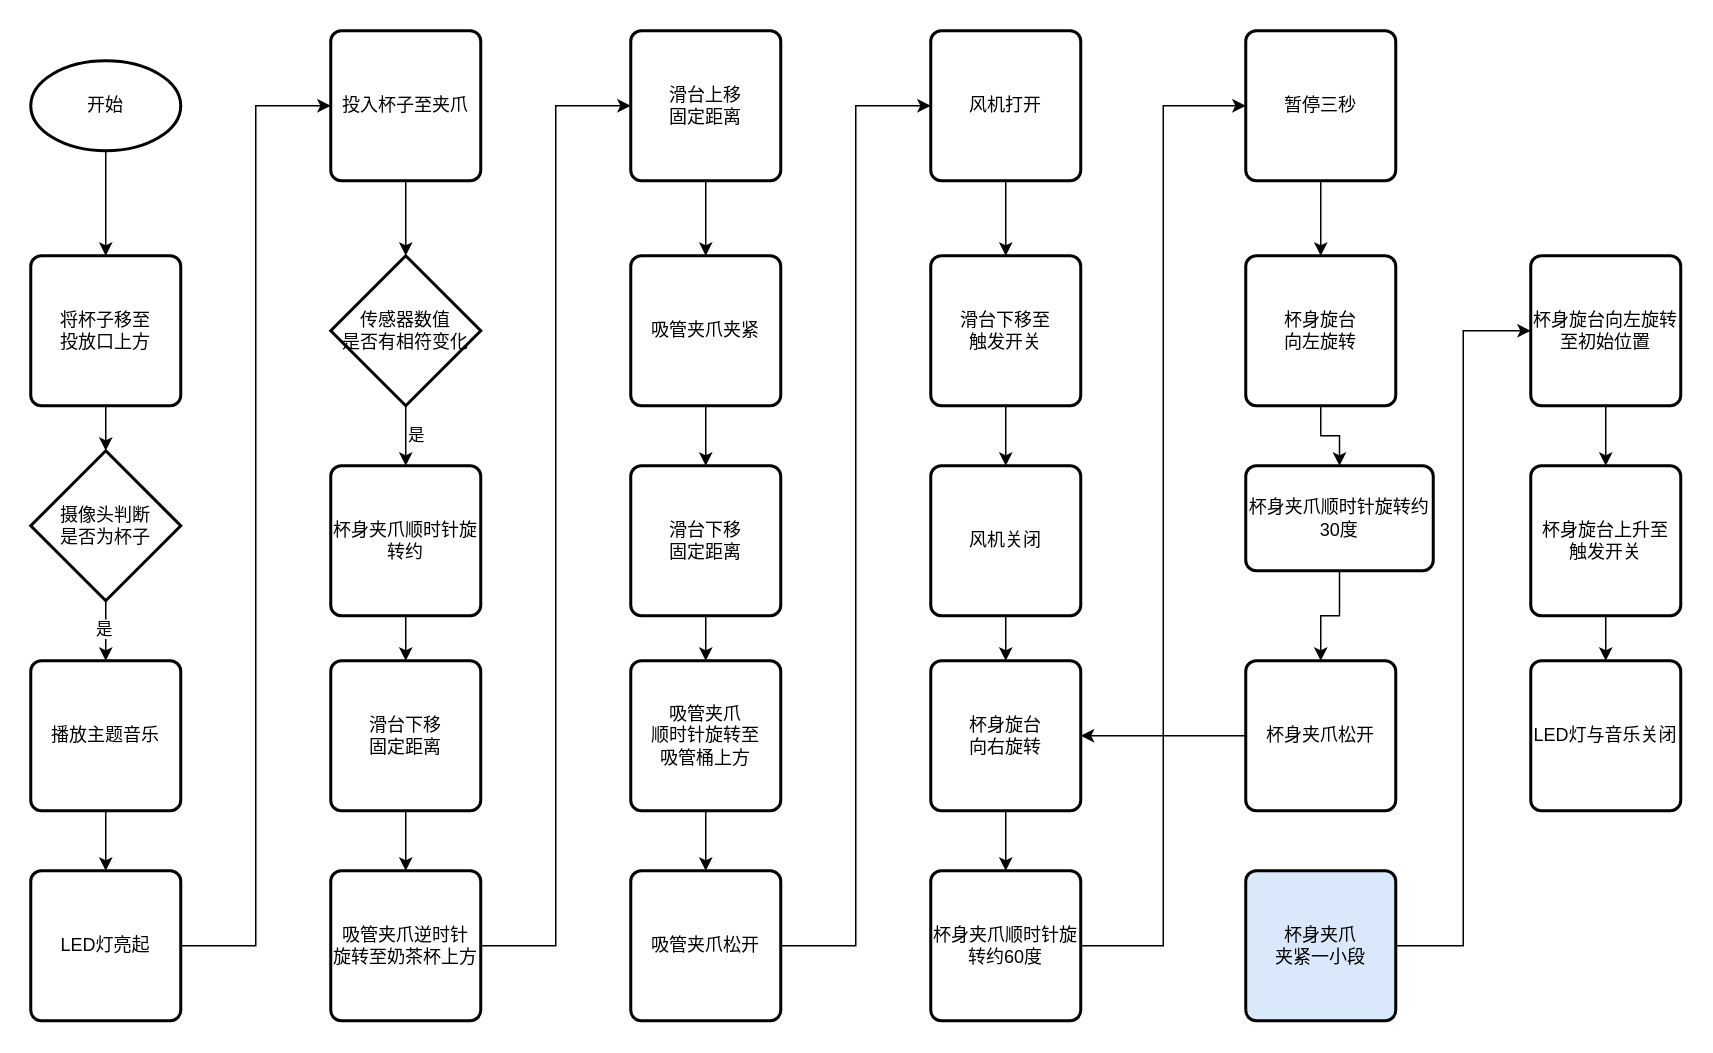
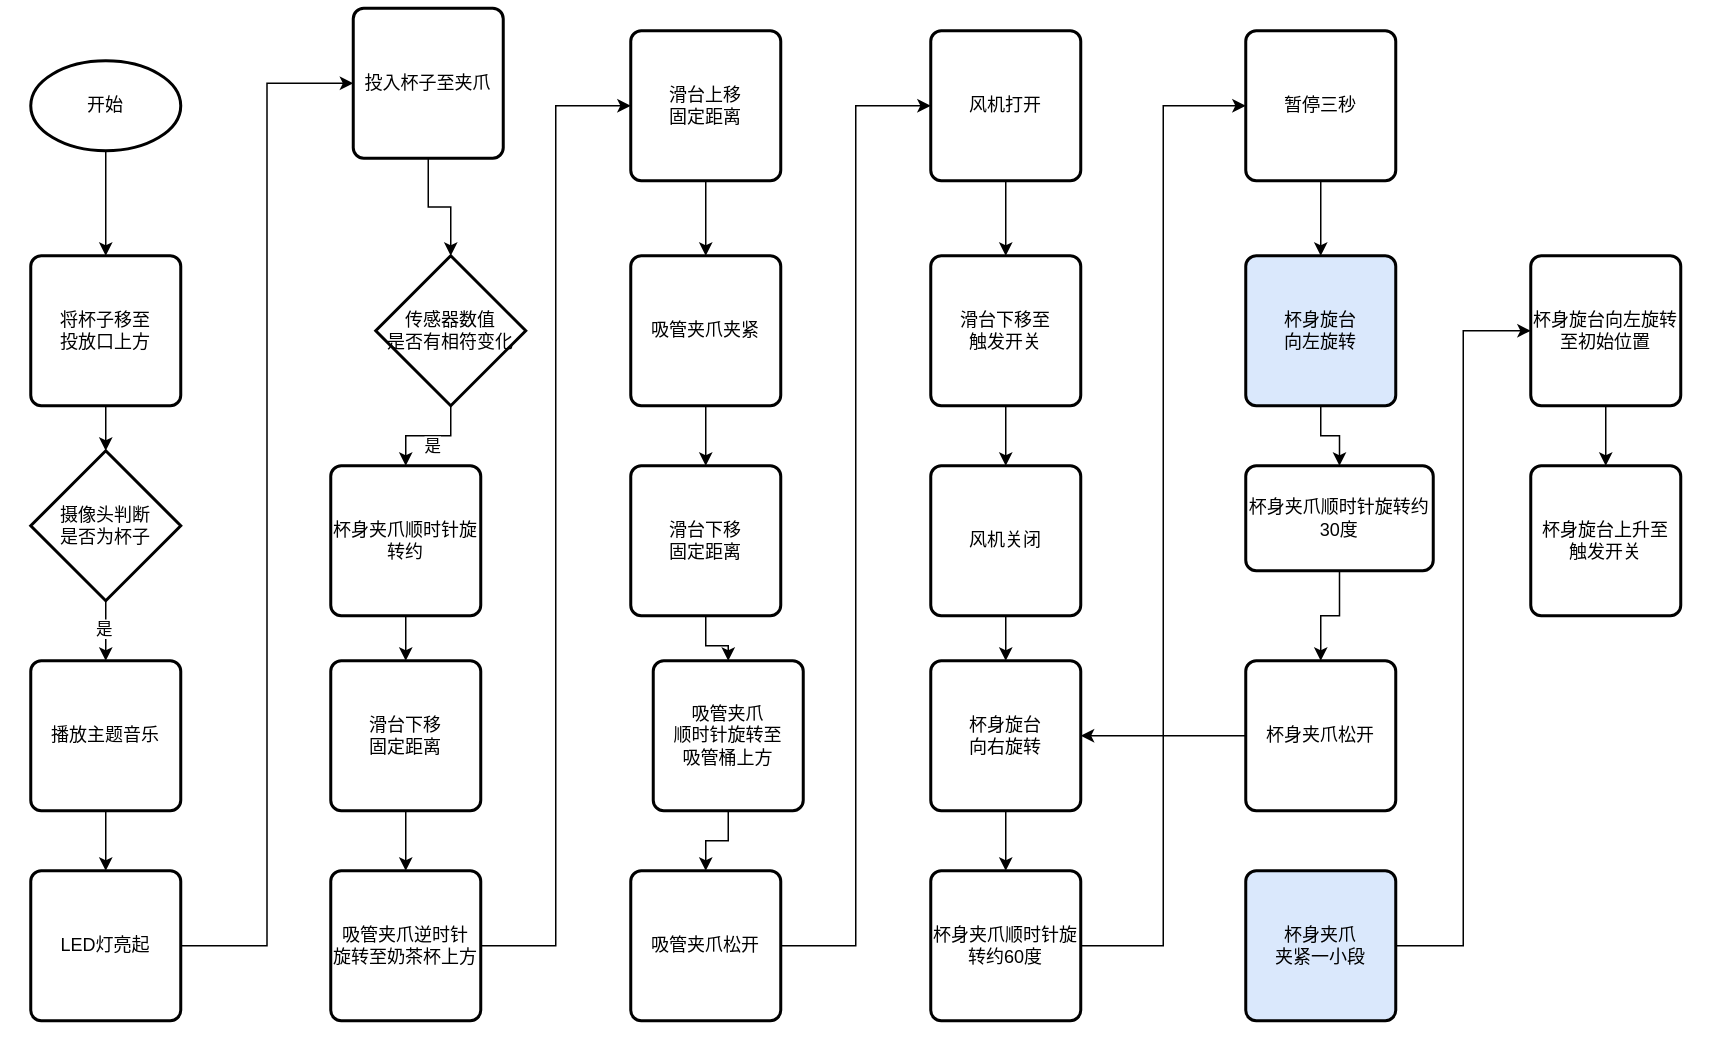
node "投入杯子至夹爪": moved (406, 106) -> (428, 83)
node "传感器数值 是否有相符变化": moved (406, 331) -> (451, 331)
node "杯身旋台 向左旋转": fillcolor #ffffff -> #dae8fc
edge "杯身旋台上升至 触发开关" -> "LED灯与音乐关闭": removed
node "吸管夹爪 顺时针旋转至 吸管桶上方": moved (706, 736) -> (728, 736)
node "LED灯与音乐关闭": removed
